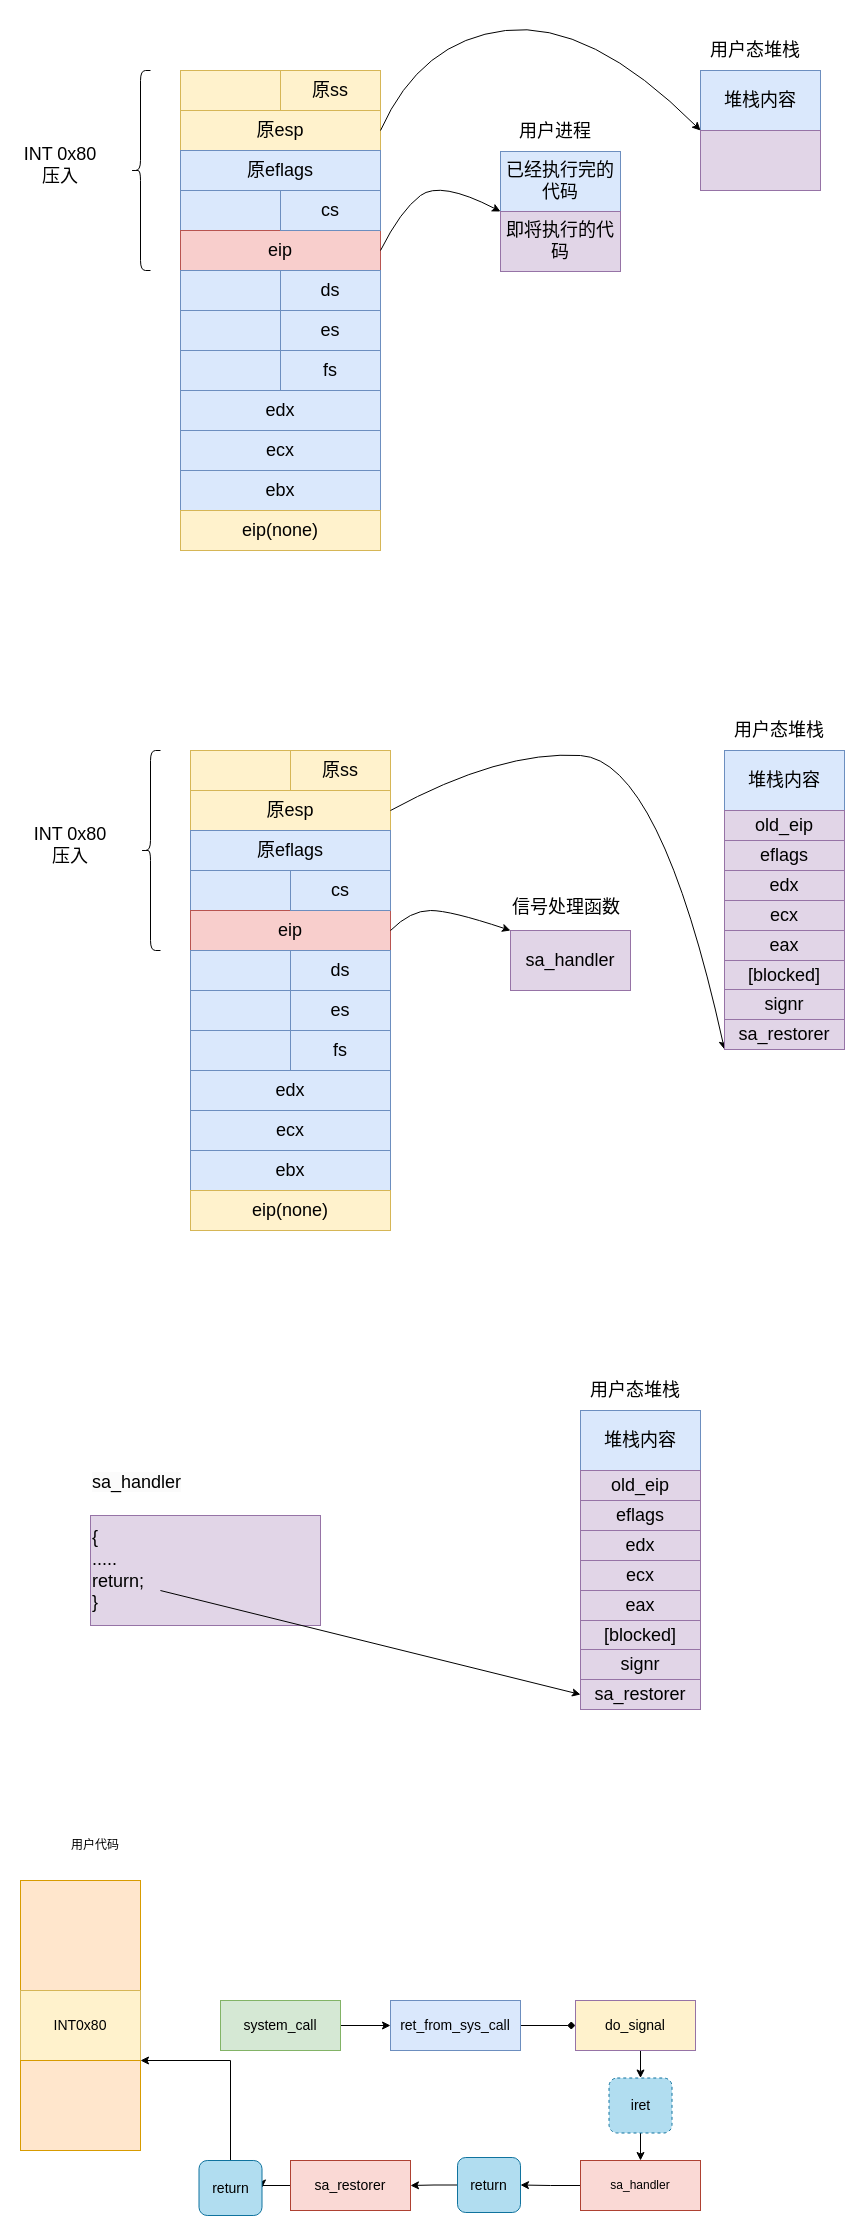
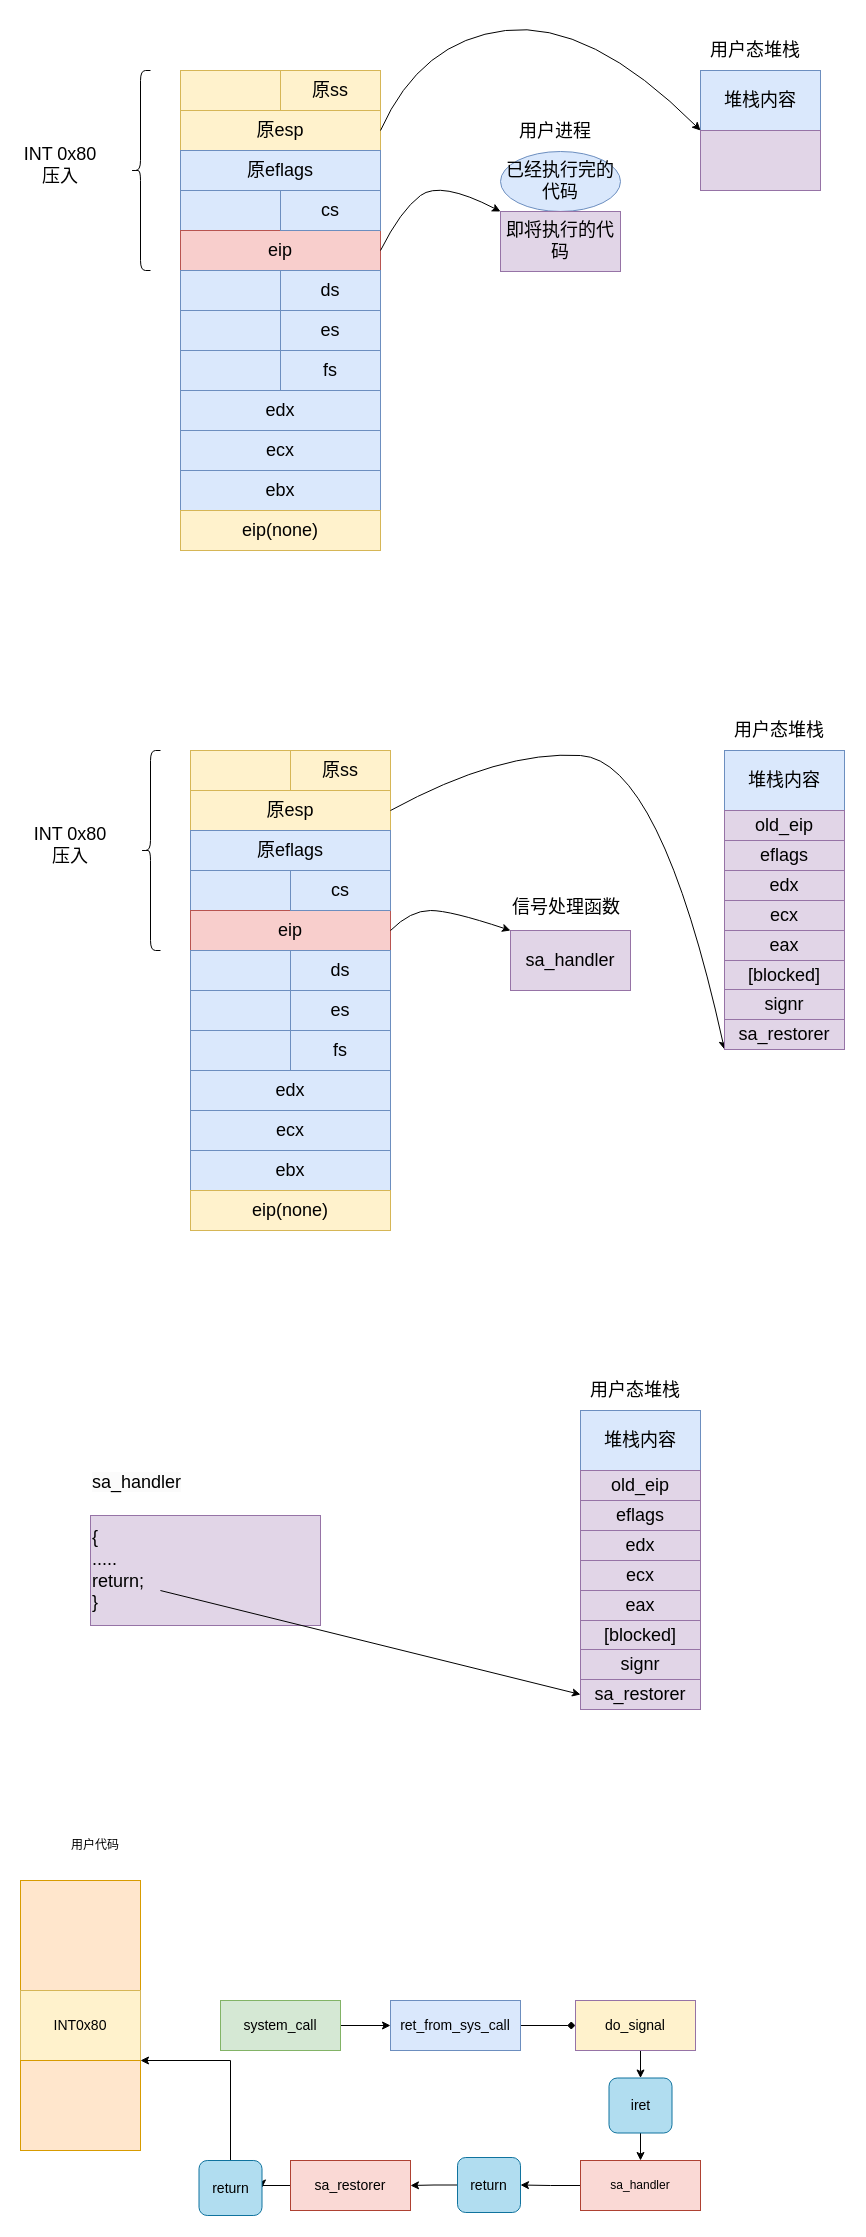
node "已经执行完的代码": shape rectangle -> ellipse
node "iret": style dashed -> solid
